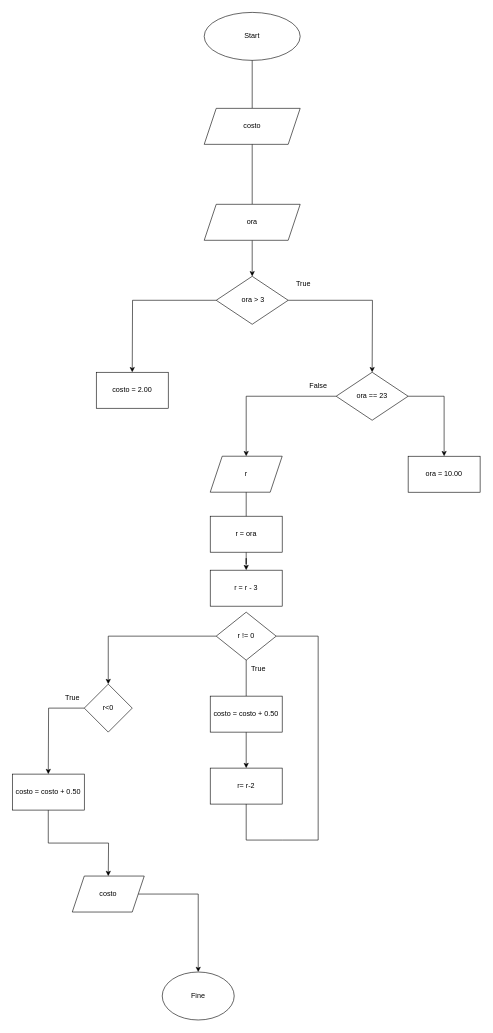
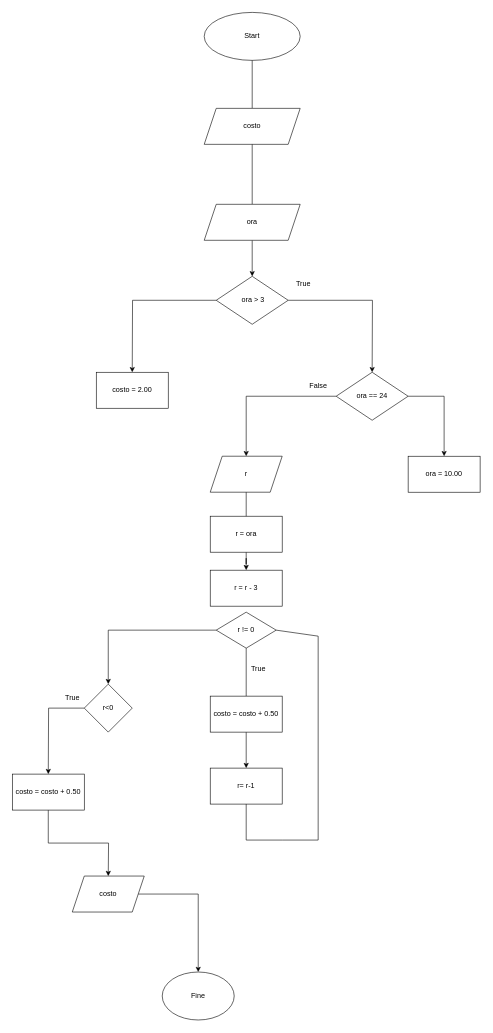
node "ora == 23": label "ora == 23" -> "ora == 24"
node "r != 0": size 60x48 -> 60x36
node "r= r-2": label "r= r-2" -> "r= r-1"
